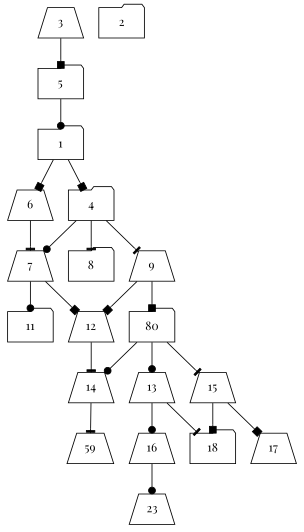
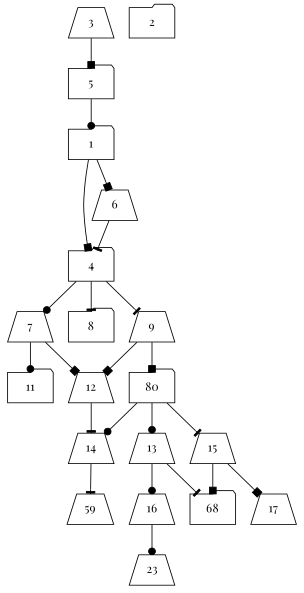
edge "6" -> "7": now "6" -> "4"
node "18": label "18" -> "68"
